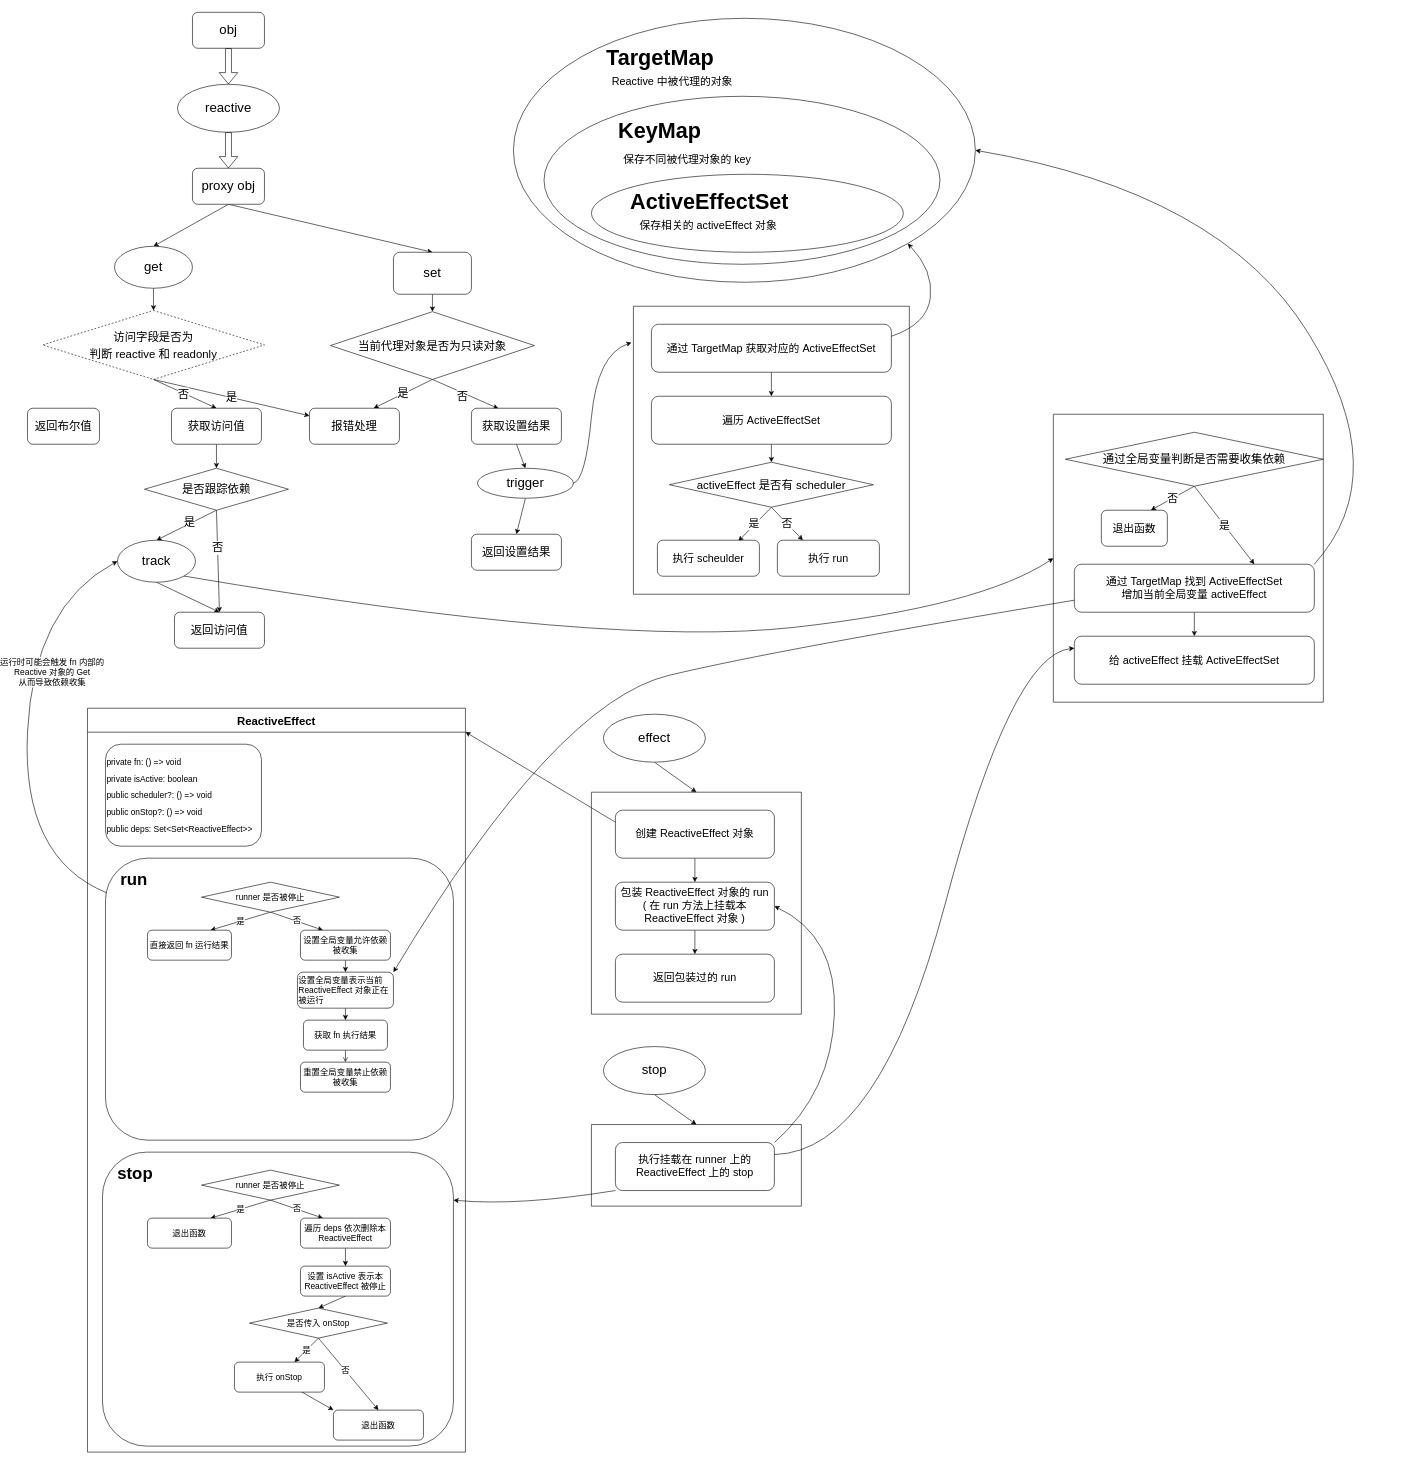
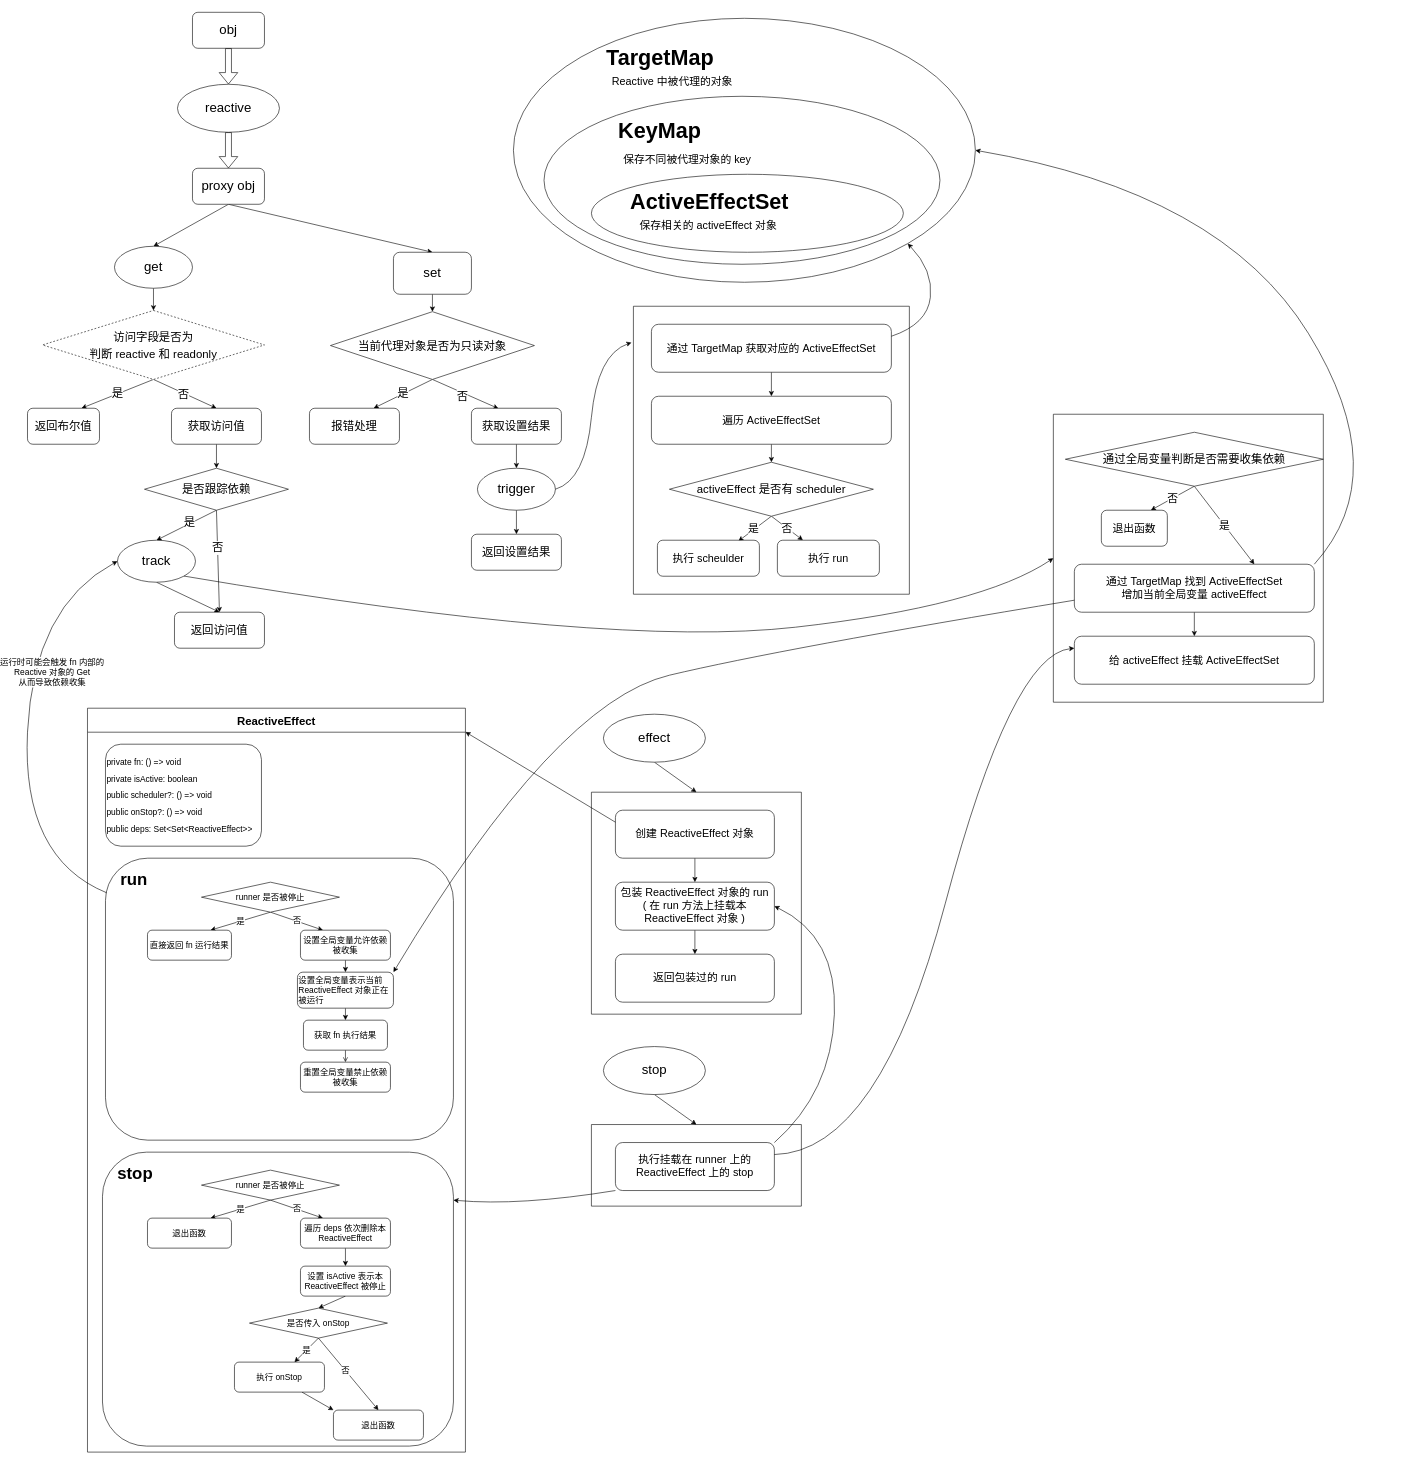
edge "访问字段是否为 判断 reactive 和 readonly" -> "报错处理": now "访问字段是否为 判断 reactive 和 readonly" -> "返回布尔值"
node "trigger": size 96x30 -> 78x42
node "activeEffect 是否有 scheduler": size 204x45 -> 204x54
